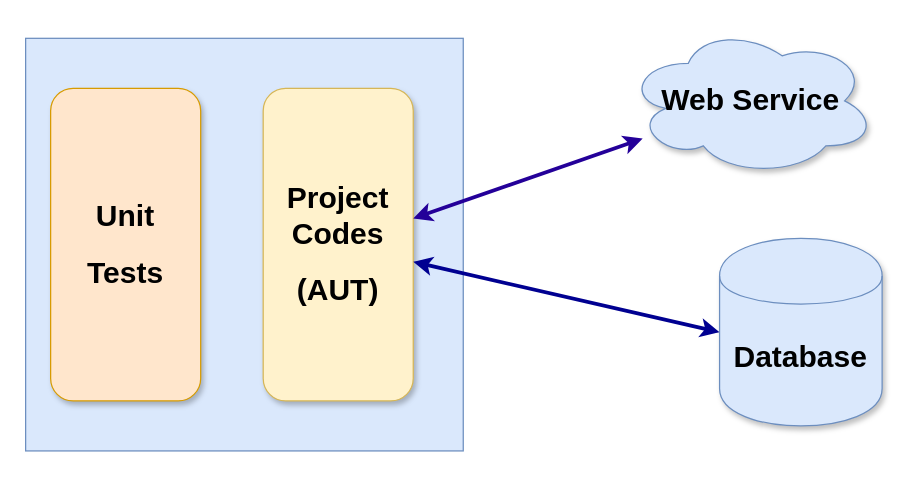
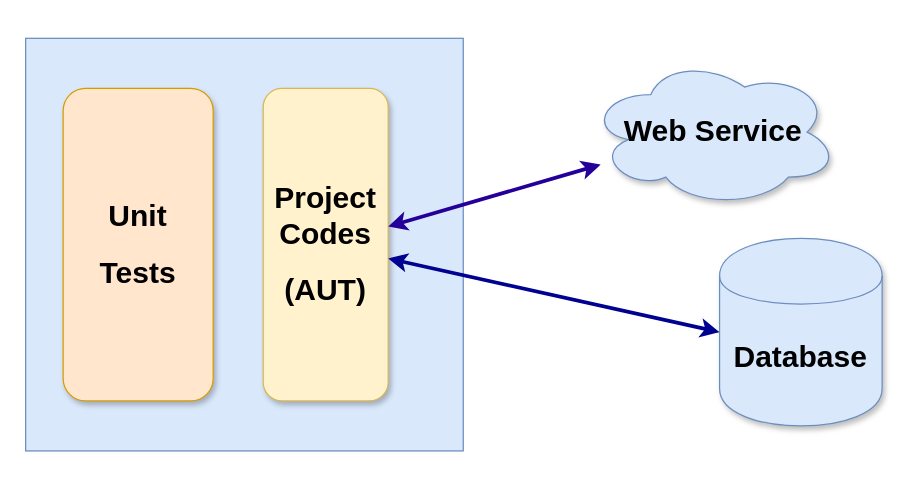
node "Web Service": moved (751, 101) -> (713, 132)
node "UnitTests": moved (126, 244) -> (138, 244)
node "Project Codes(AUT)": size 150x313 -> 125x313
